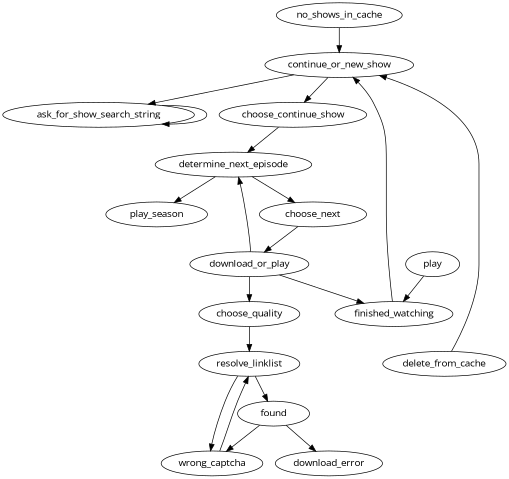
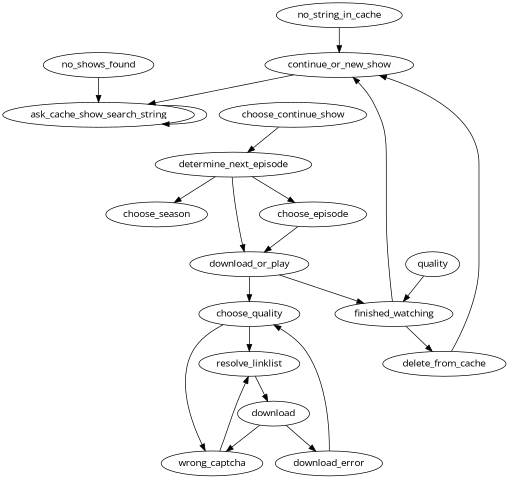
node "no_shows_in_cache": label "no_shows_in_cache" -> "no_string_in_cache"
node "no_shows_found": added
edge "continue_or_new_show" -> "choose_continue_show": removed
node "ask_for_show_search_string": label "ask_for_show_search_string" -> "ask_cache_show_search_string"
node "play_season": label "play_season" -> "choose_season"
node "choose_next": label "choose_next" -> "choose_episode"
edge "download_or_play" -> "determine_next_episode": reversed
node "play": label "play" -> "quality"
edge "finished_watching" -> "delete_from_cache": added
edge "download_error" -> "choose_quality": added
edge "resolve_linklist" -> "wrong_captcha": now "choose_quality" -> "wrong_captcha"
node "found": label "found" -> "download"
